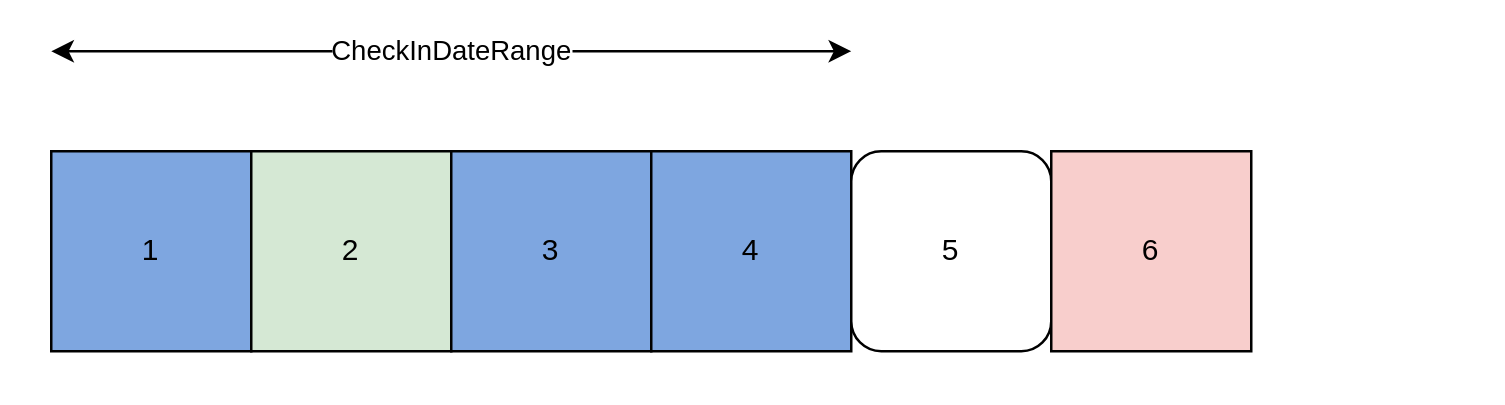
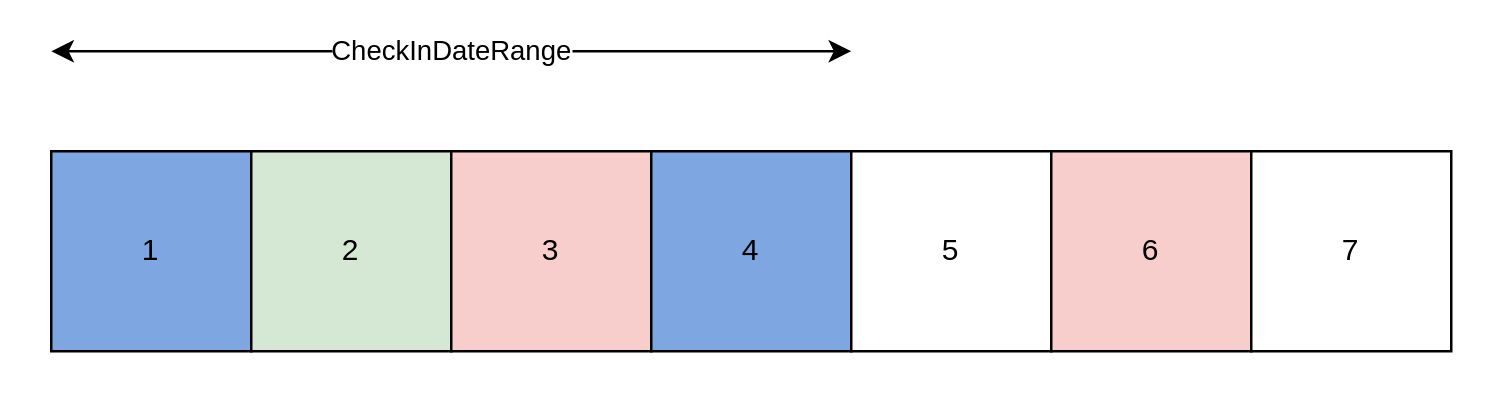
node "3": fillcolor #7ea6e0 -> #f8cecc
node "5": shape rounded rectangle -> rectangle
node "7": added
